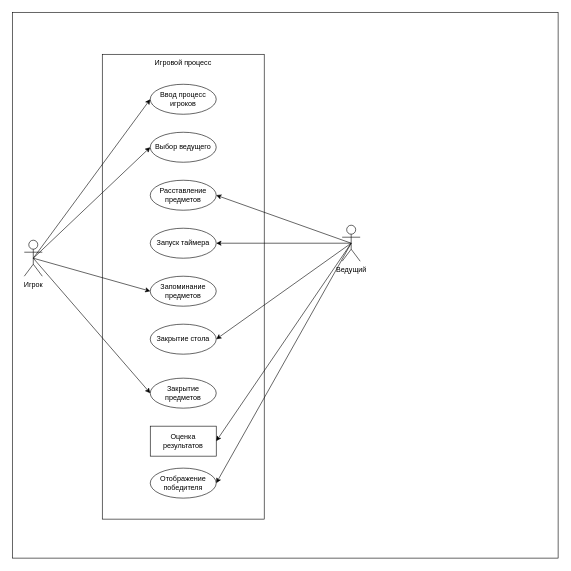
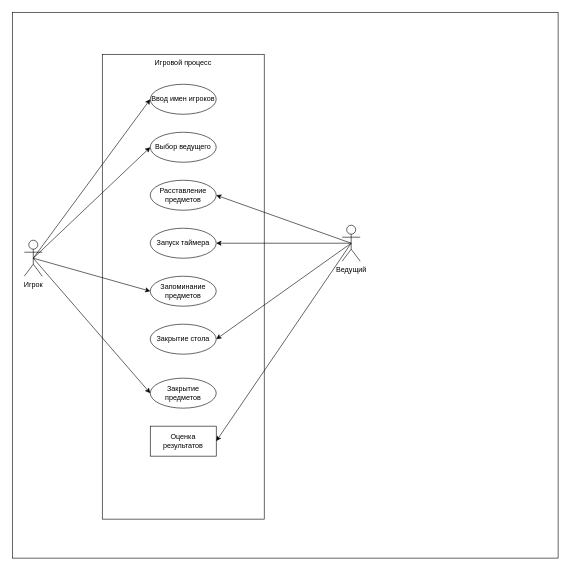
node "Ввод процесс игроков": label "Ввод процесс игроков" -> "Ввод имен игроков"
edge "Ведущий" -> "Отображение победителя": removed
node "Отображение победителя": removed
